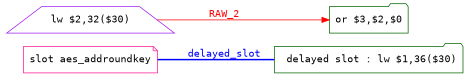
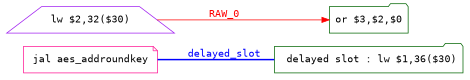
edge "lw $2,32($30)" -> "or $3,$2,$0": label "RAW_2" -> "RAW_0"
node "slot aes_addroundkey": label "slot aes_addroundkey" -> "jal aes_addroundkey"
